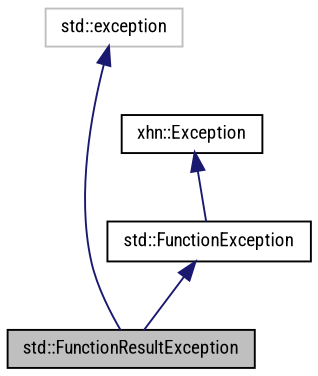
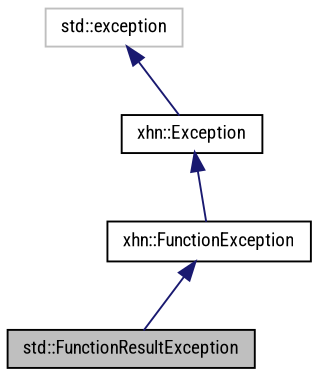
edge "std::FunctionResultException" -> "std::exception": now "xhn::Exception" -> "std::exception"
node "std::FunctionException": label "std::FunctionException" -> "xhn::FunctionException"
